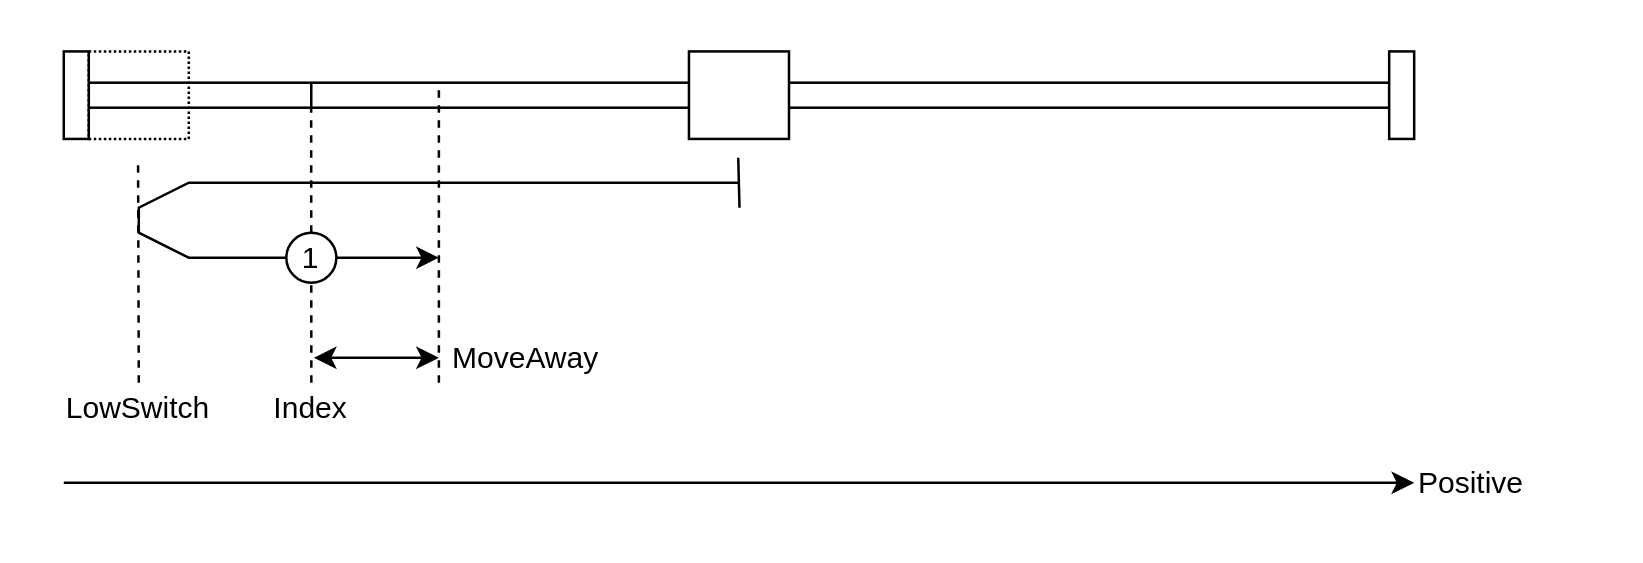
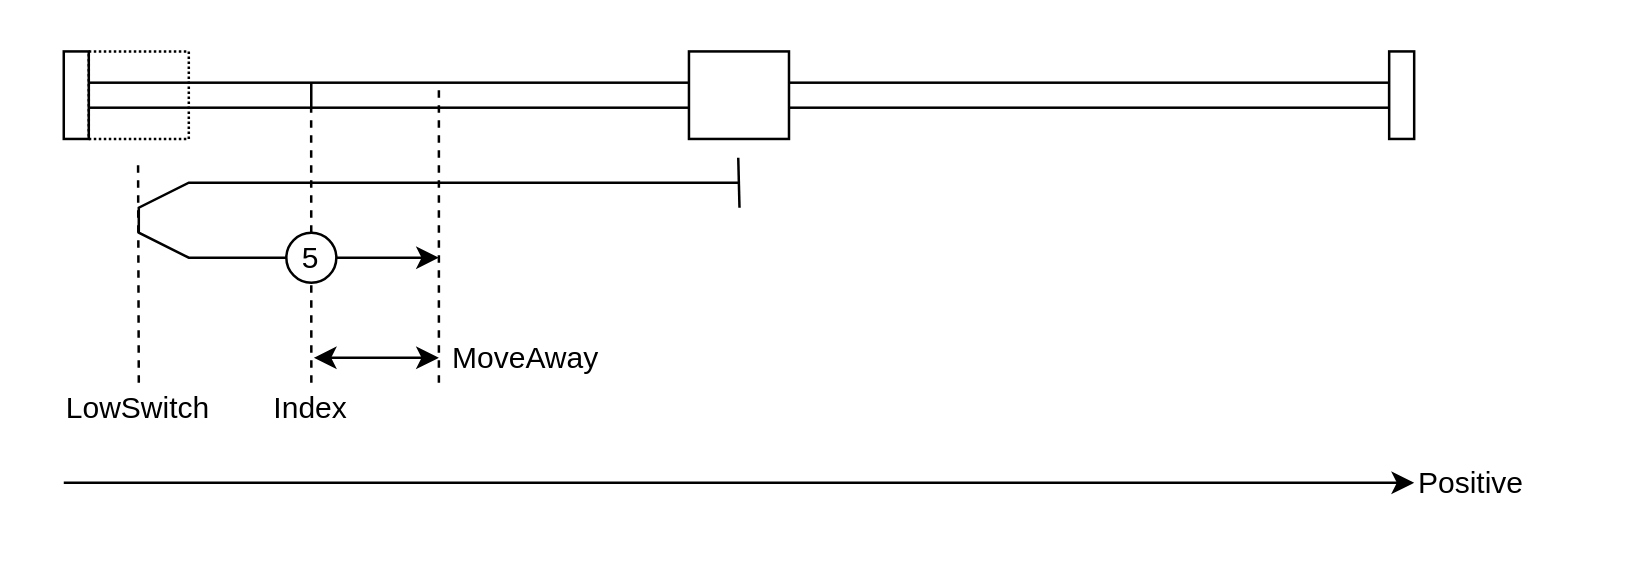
node "1": label "1" -> "5"
